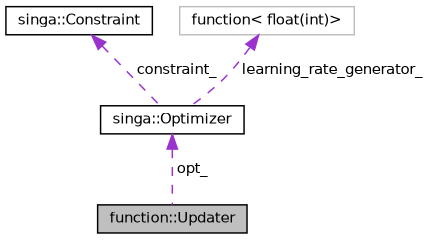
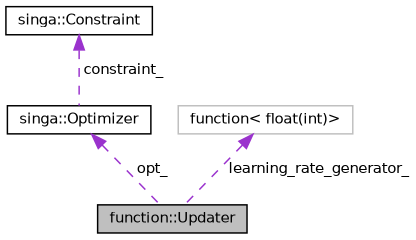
edge "singa::Optimizer" -> "function< float(int)>": now "function::Updater" -> "function< float(int)>"
